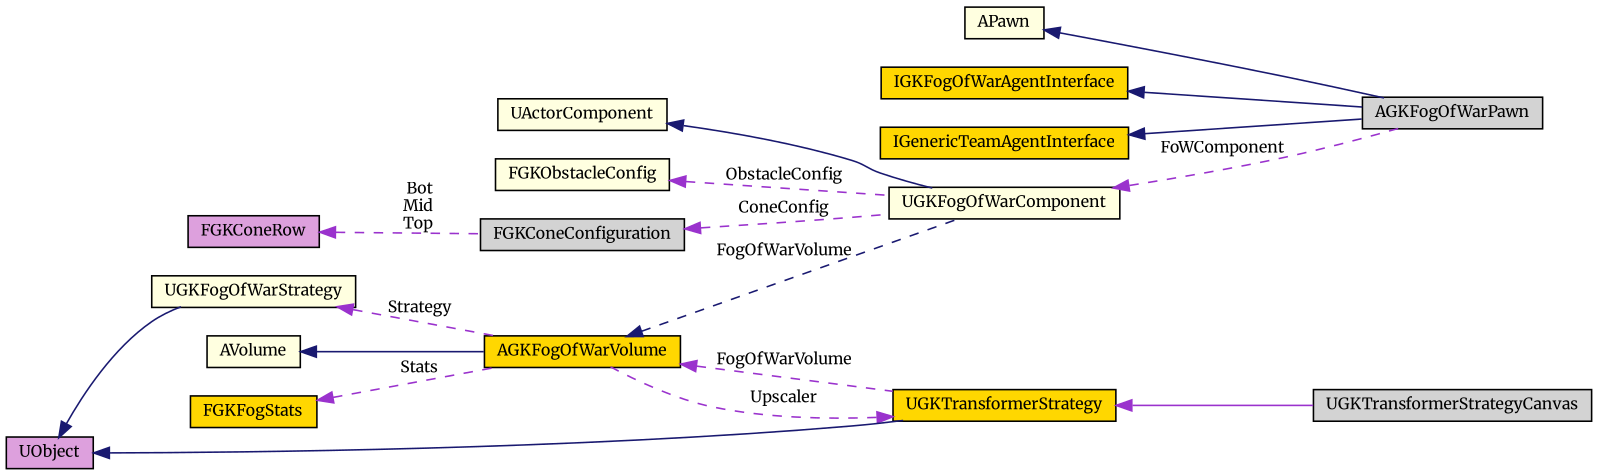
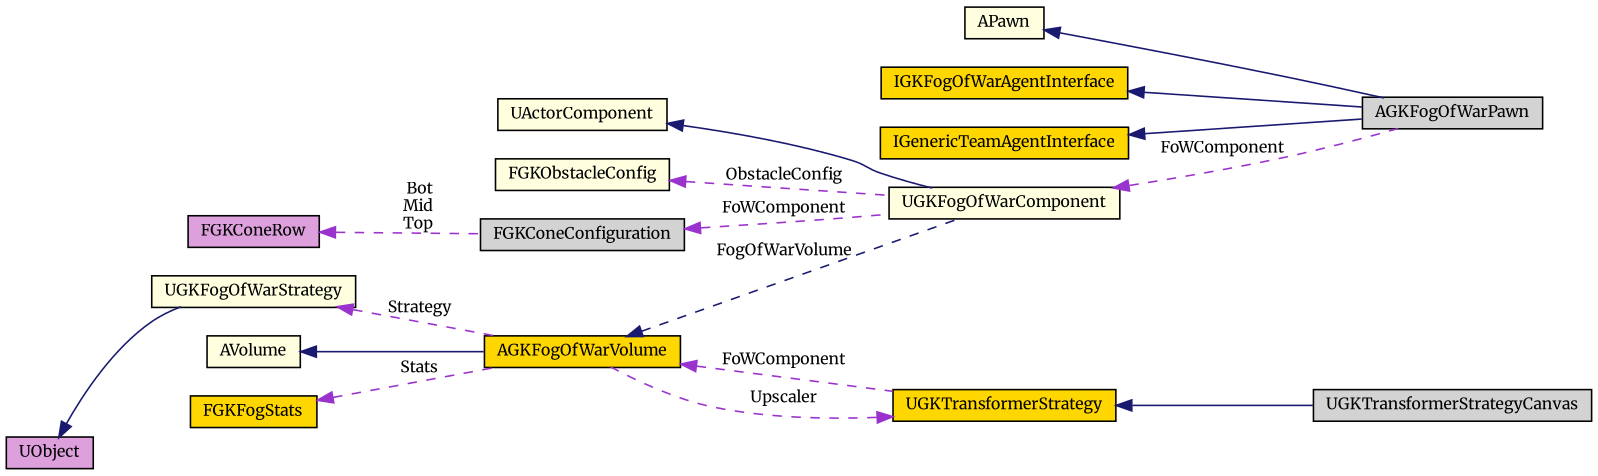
edge "UGKFogOfWarComponent" -> "FGKConeConfiguration": label " ConeConfig" -> " FoWComponent"
edge "UGKTransformerStrategy" -> "AGKFogOfWarVolume": label " FogOfWarVolume" -> " FoWComponent"
edge "UGKTransformerStrategyCanvas" -> "UGKTransformerStrategy": color darkorchid3 -> midnightblue
edge "UGKTransformerStrategy" -> "UObject": removed
